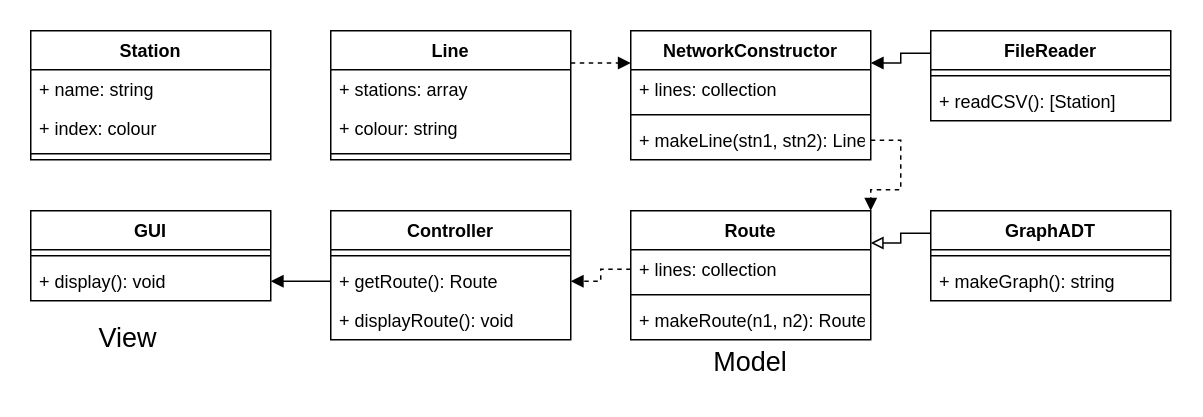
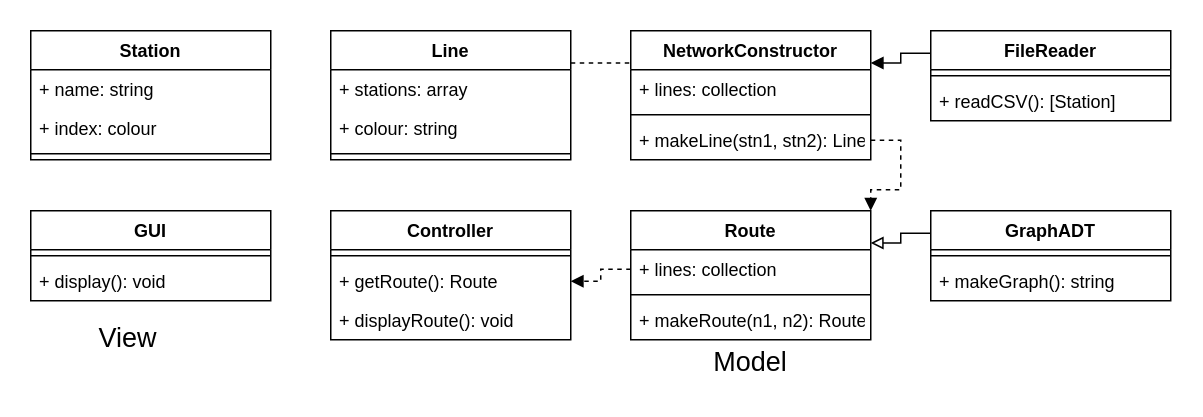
edge "Line" -> "NetworkConstructor": arrowhead block -> none
edge "+ getRoute(): Route" -> "+ display(): void": removed
